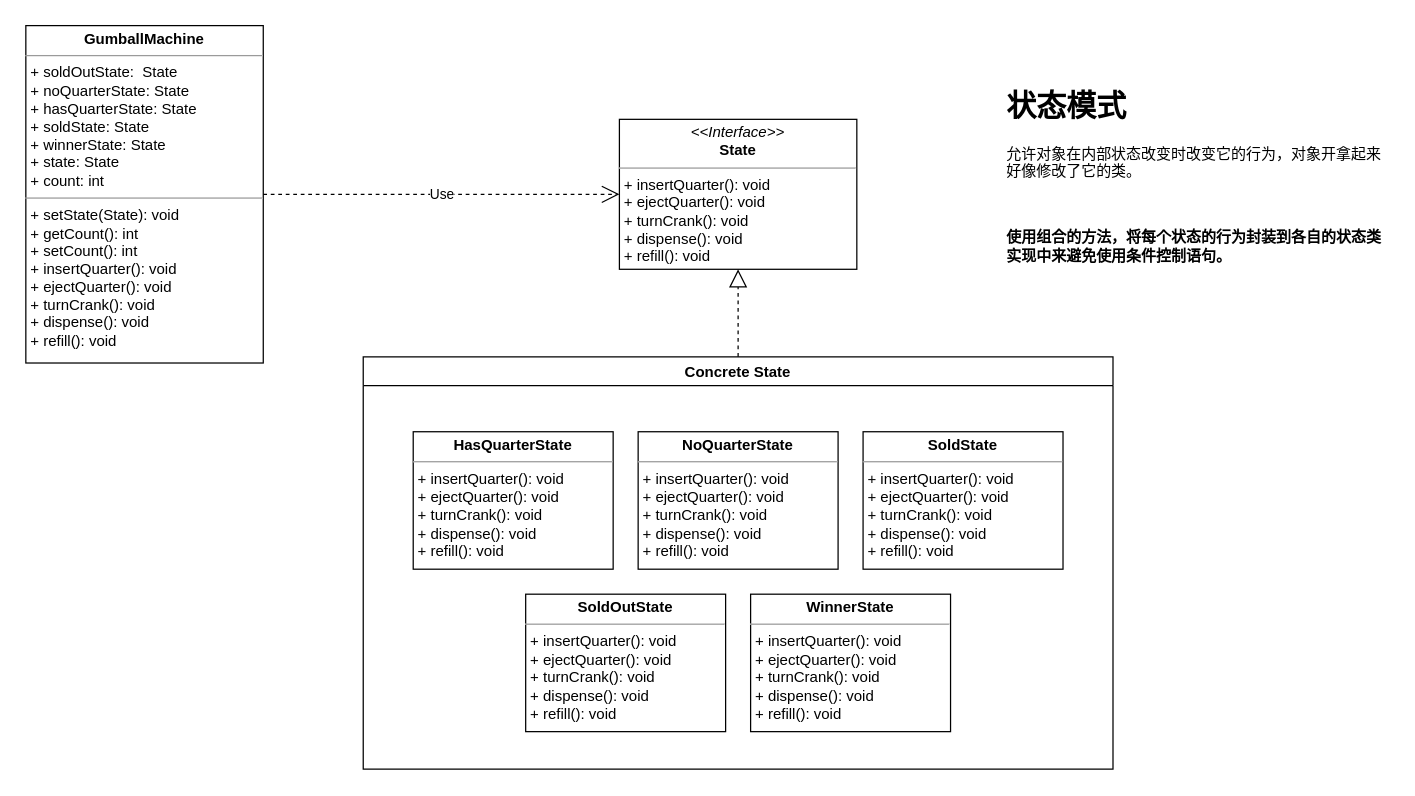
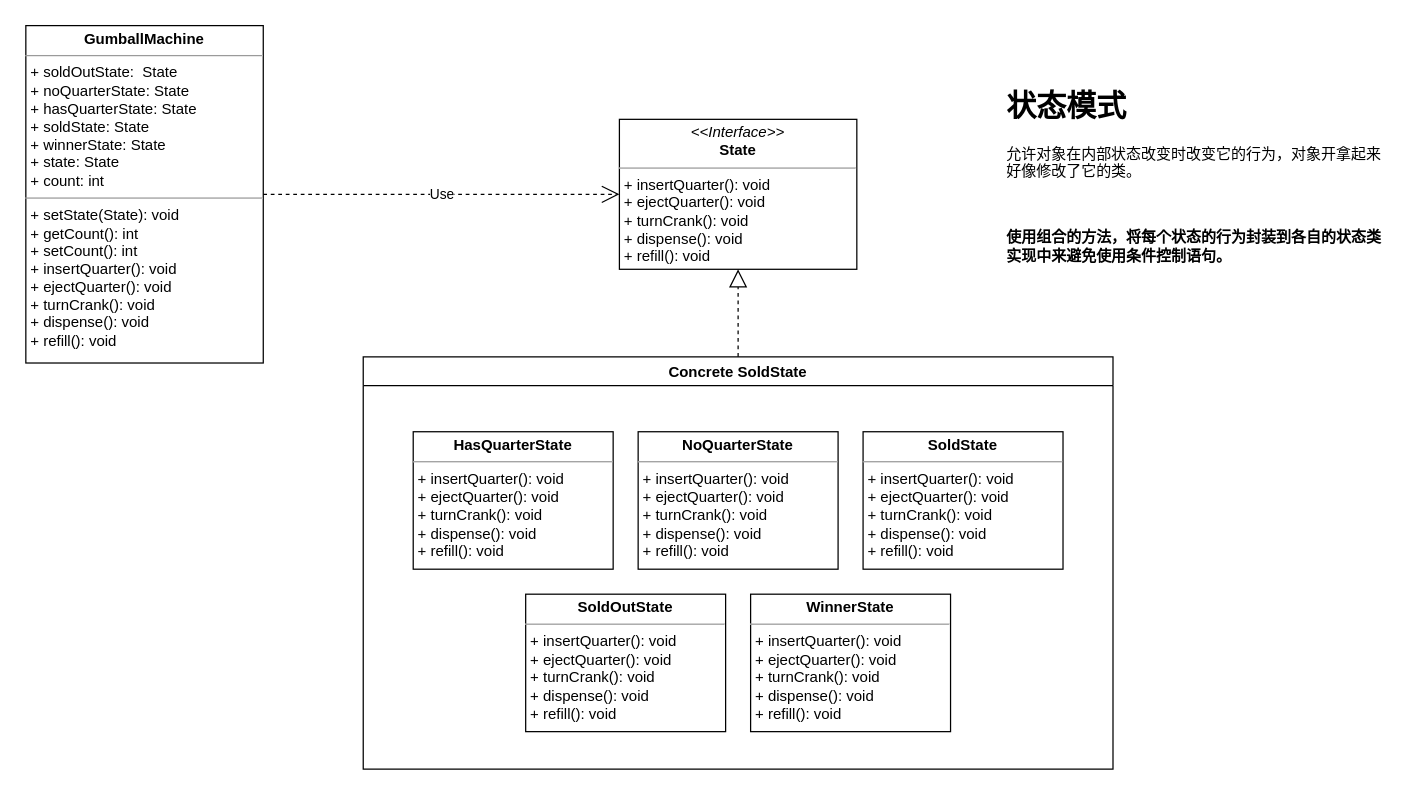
node "Concrete State": label "Concrete State" -> "Concrete SoldState"
